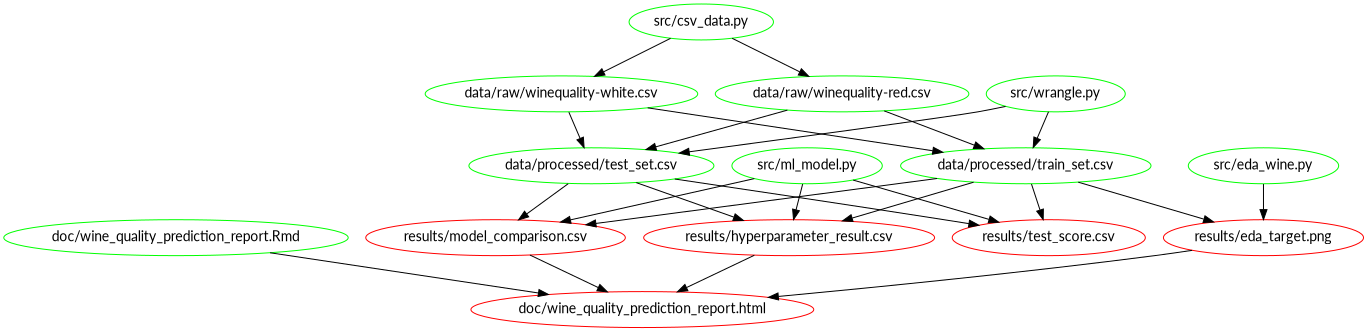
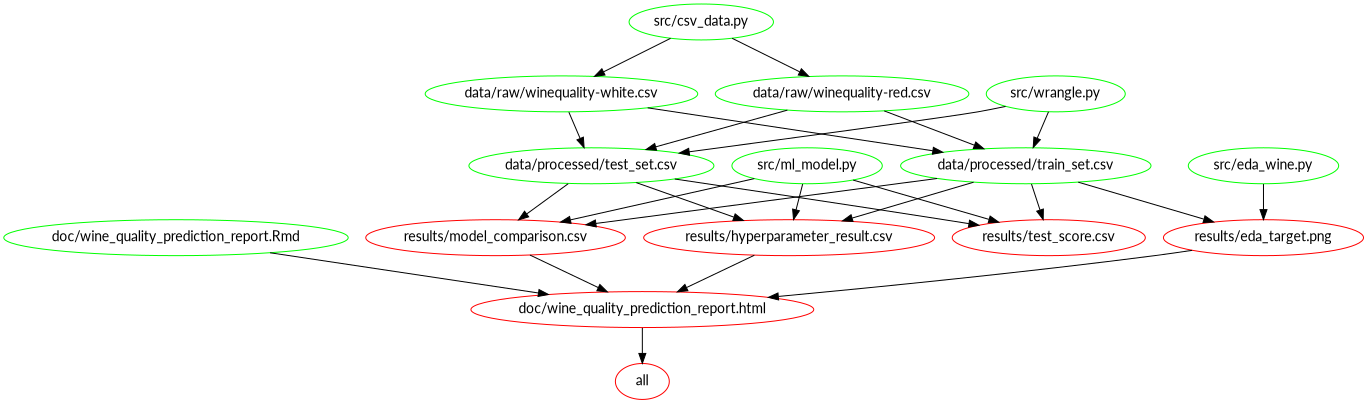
node "all": added
